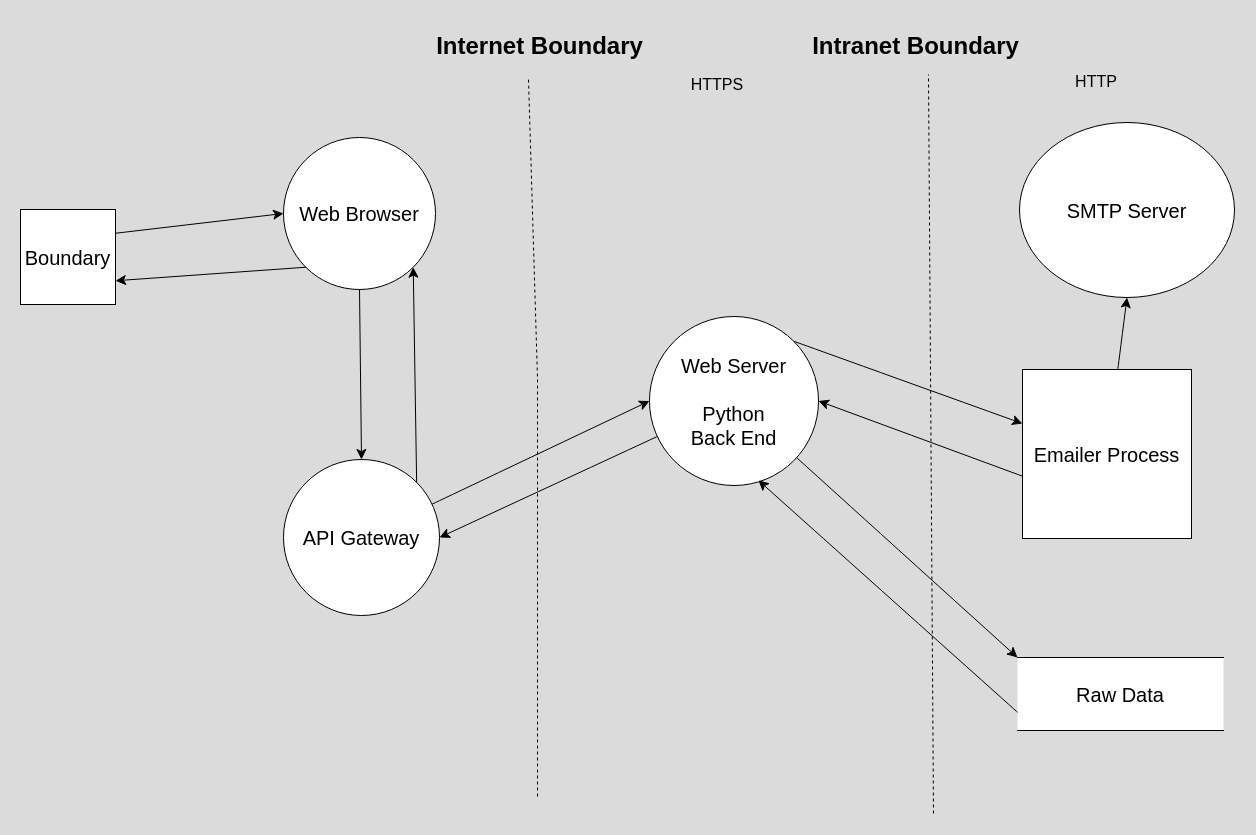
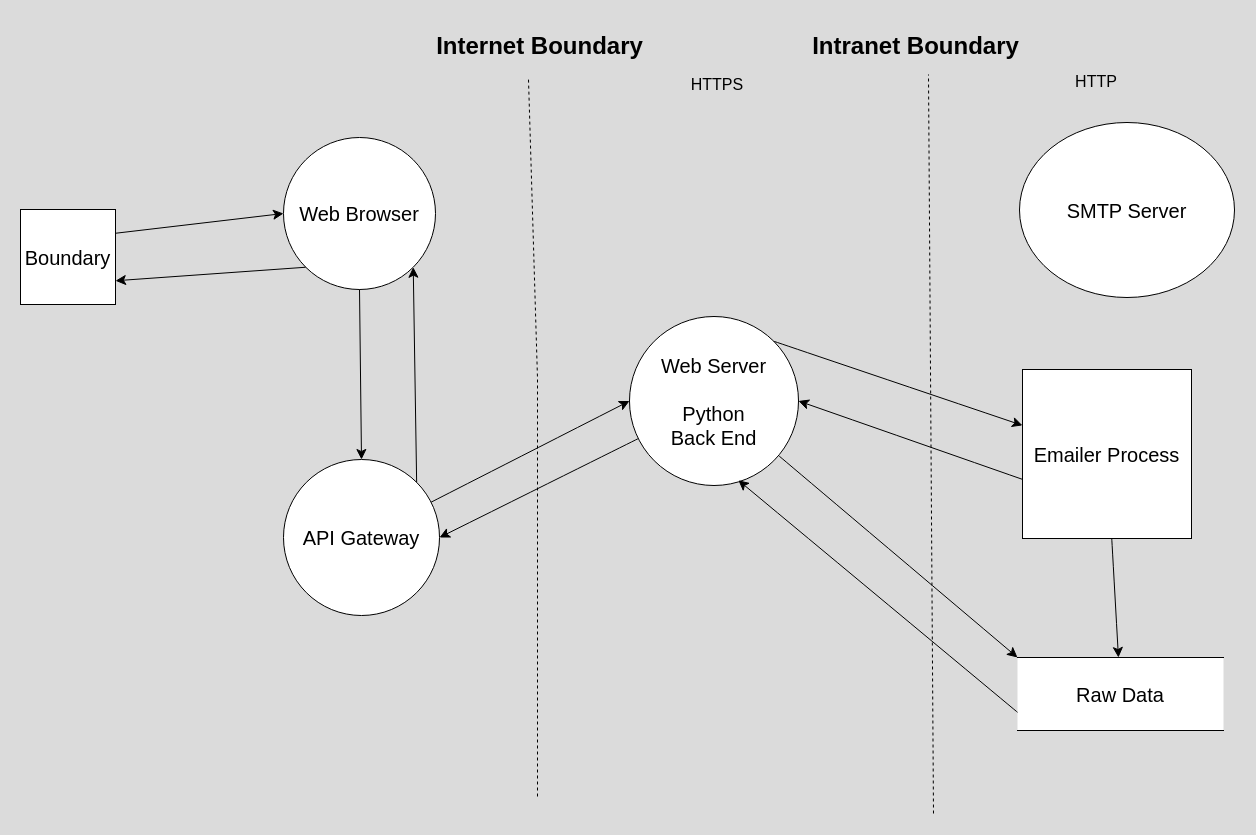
edge "Emailer Process" -> "SMTP Server": now "Emailer Process" -> "Raw Data"
node "Web Server Python Back End": moved (734, 401) -> (714, 401)
